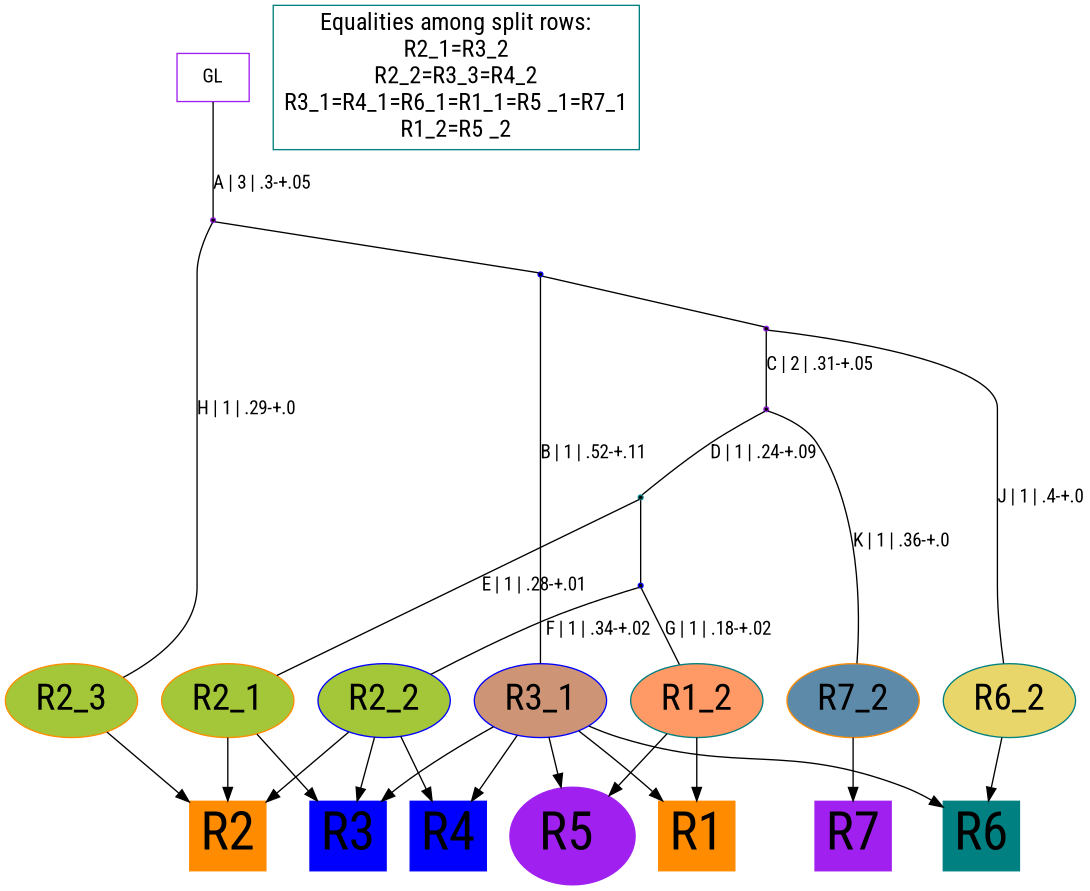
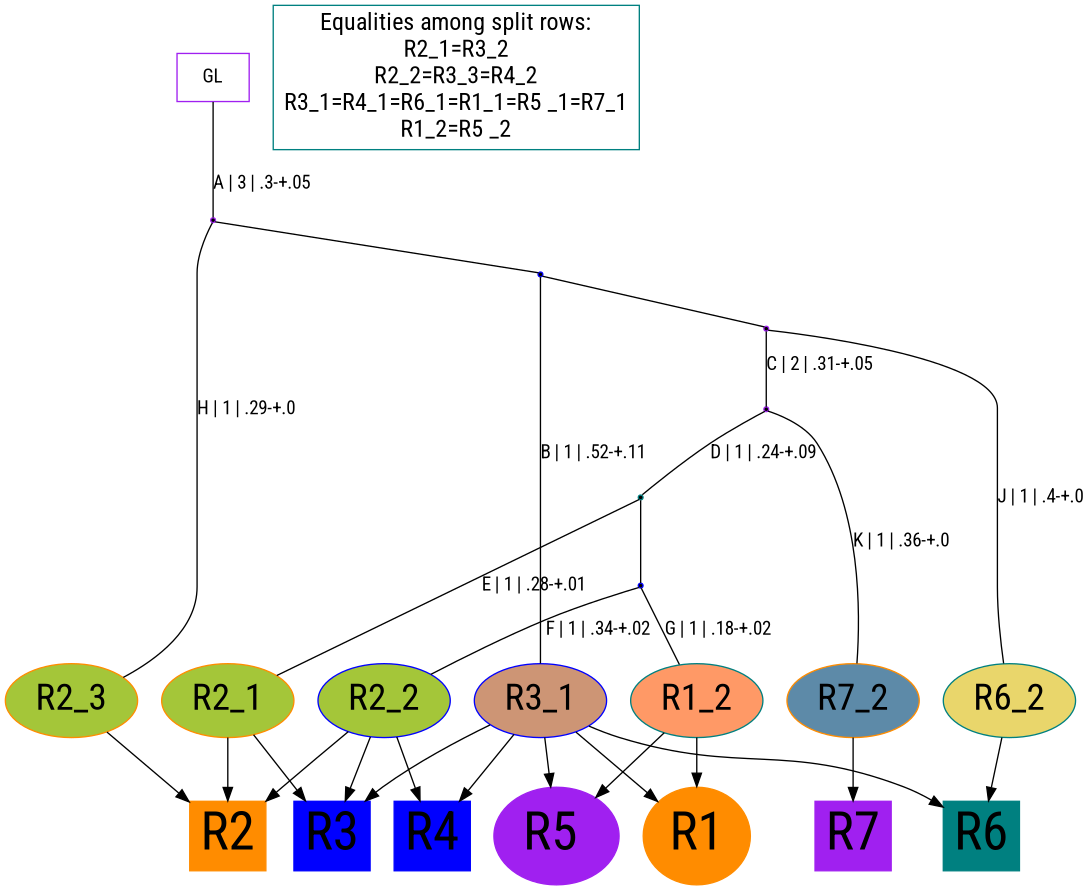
node "R1": shape box -> ellipse
